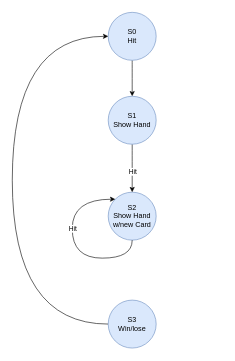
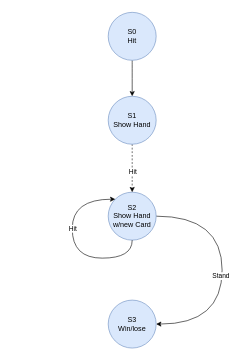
edge "S1 Show Hand" -> "S2 Show Hand w/new Card": style solid -> dashed
edge "S3 Win/lose" -> "S0 Hit": removed
edge "S2 Show Hand w/new Card" -> "S3 Win/lose": added, label "Stand"
